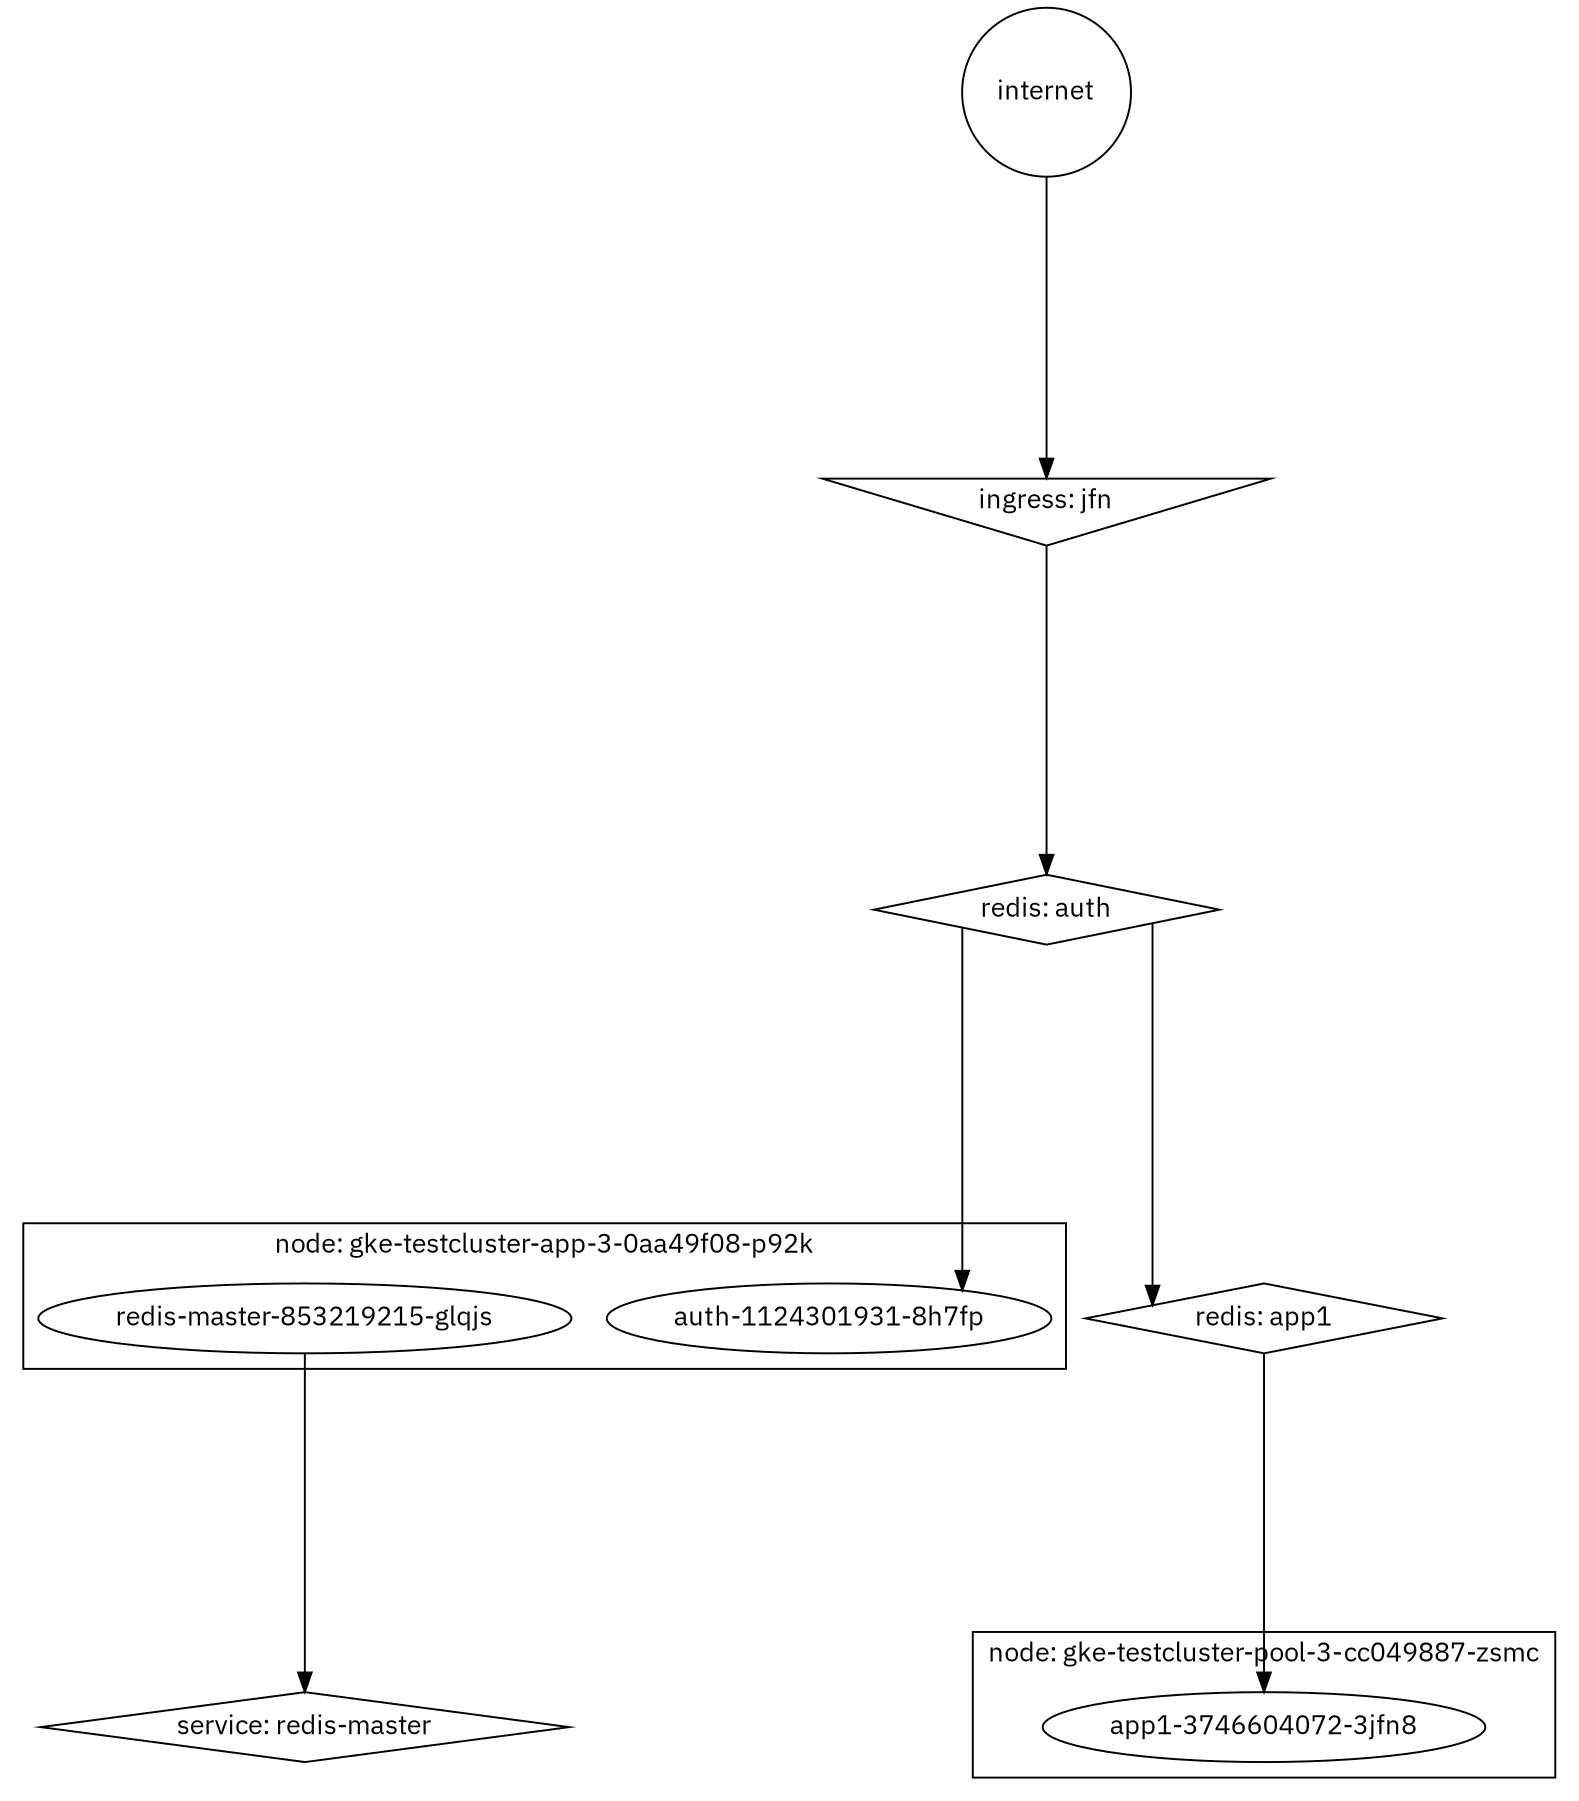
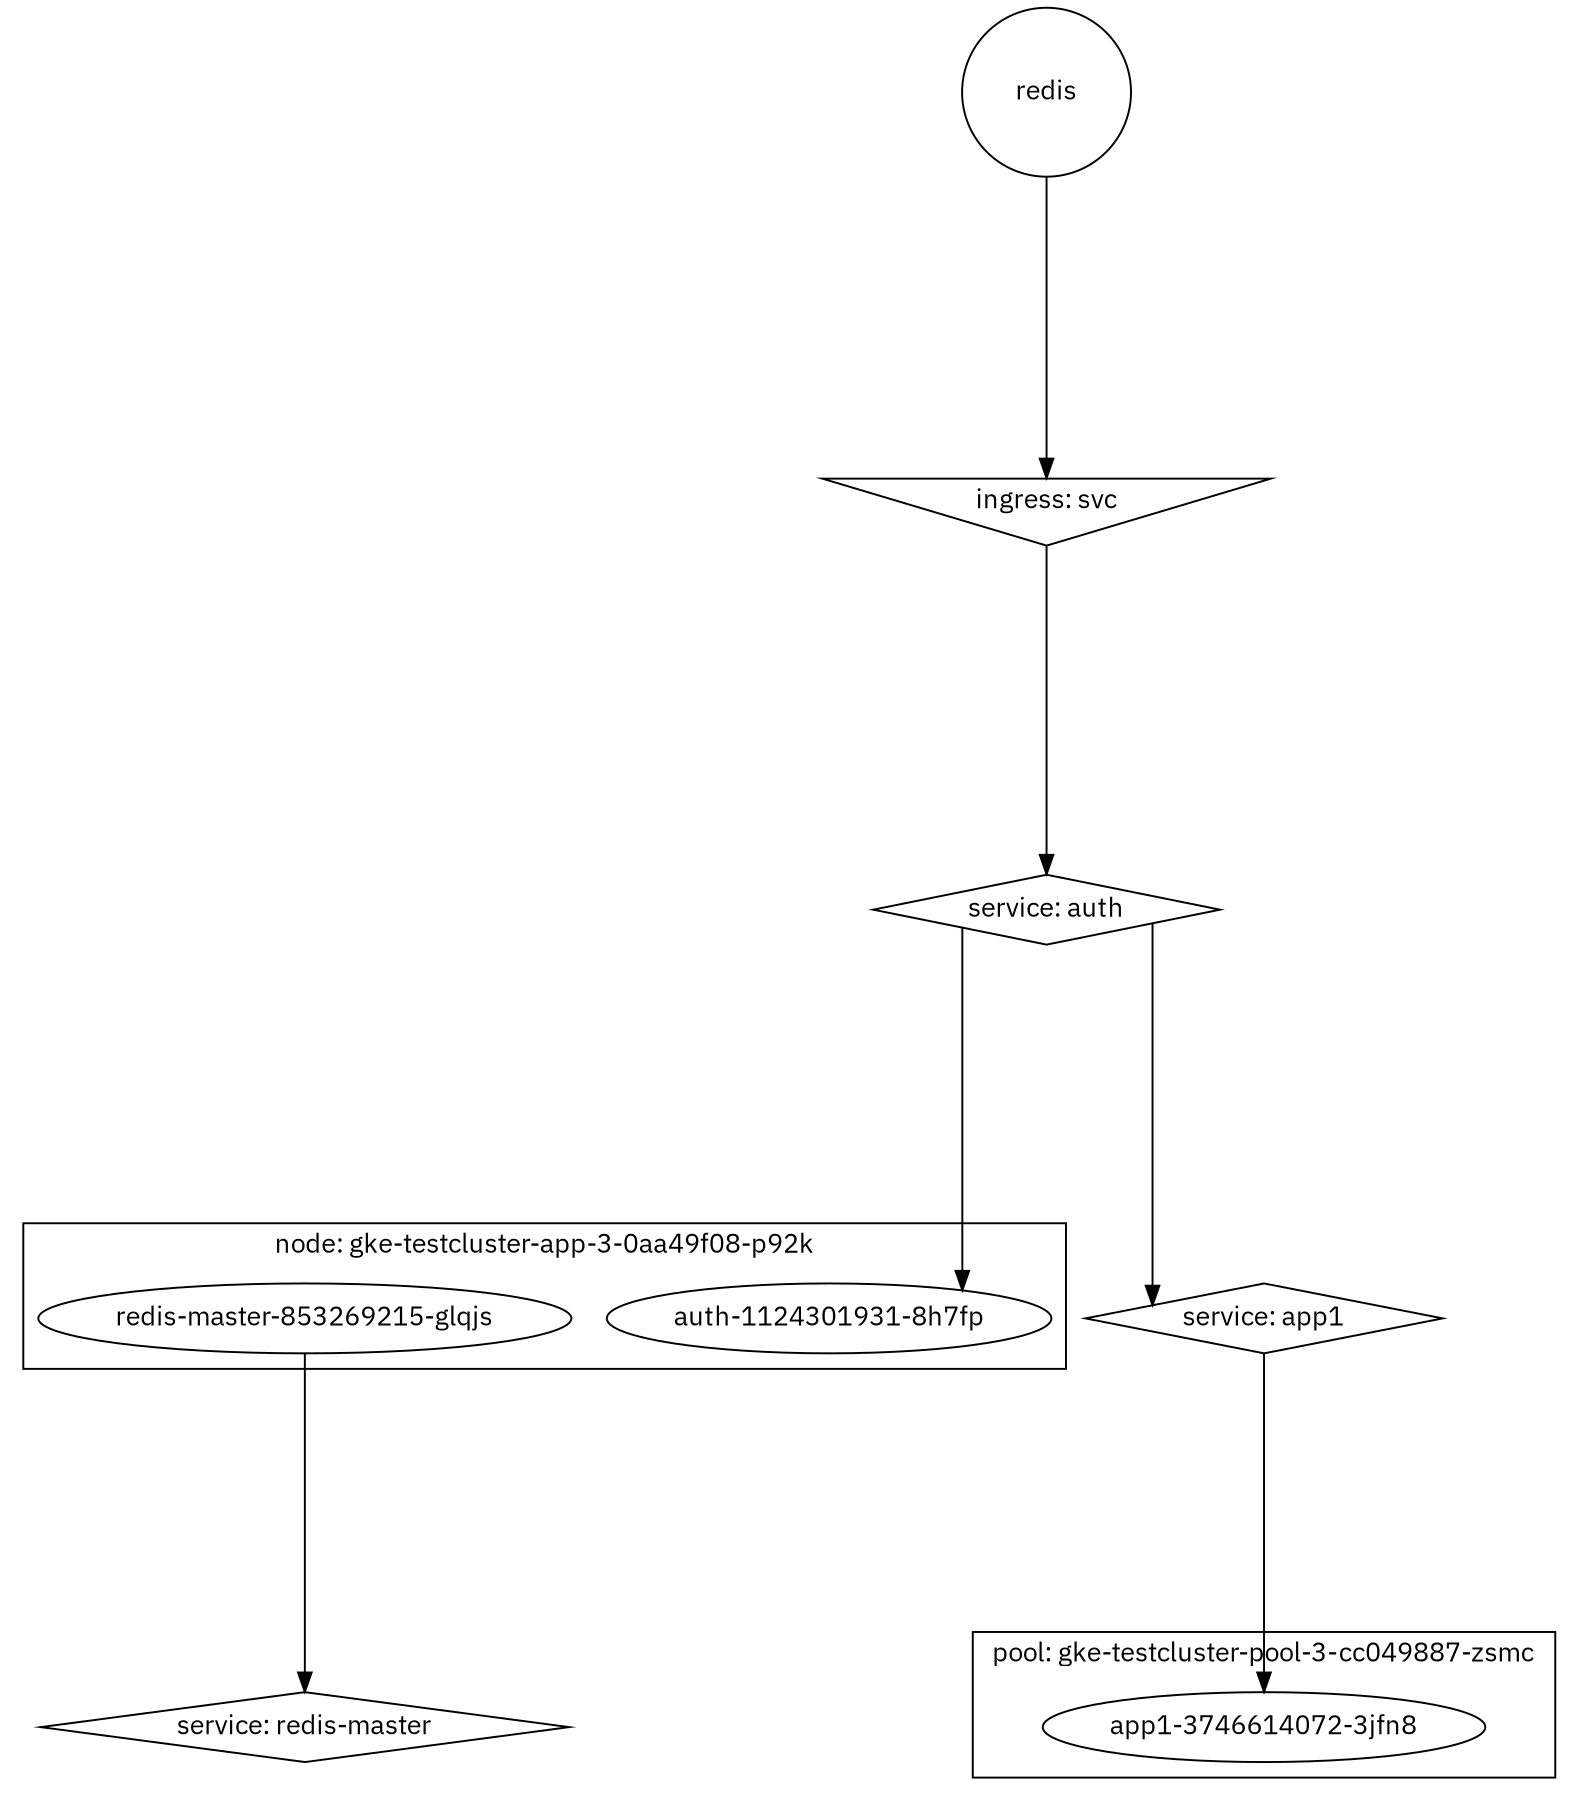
node "internet": label "internet" -> "redis"
node "ingress: jfn": label "ingress: jfn" -> "ingress: svc"
node "redis: auth": label "redis: auth" -> "service: auth"
node "redis-master-853219215-glqjs": label "redis-master-853219215-glqjs" -> "redis-master-853269215-glqjs"
node "redis: app1": label "redis: app1" -> "service: app1"
cluster "node: gke-testcluster-pool-3-cc049887-zsmc": label "node: gke-testcluster-pool-3-cc049887-zsmc" -> "pool: gke-testcluster-pool-3-cc049887-zsmc"
node "app1-3746604072-3jfn8": label "app1-3746604072-3jfn8" -> "app1-3746614072-3jfn8"
